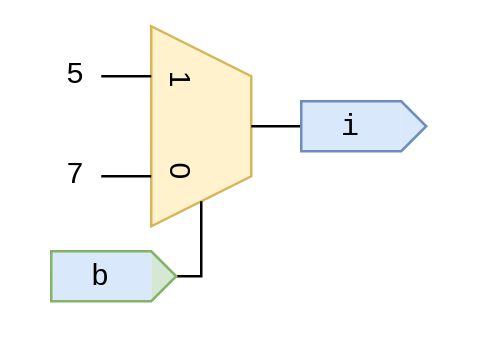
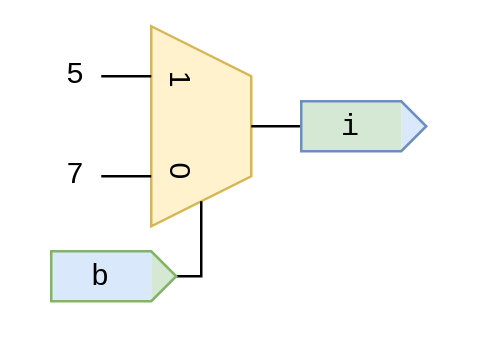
node "i": fillcolor #dae8fc -> #d5e8d4
